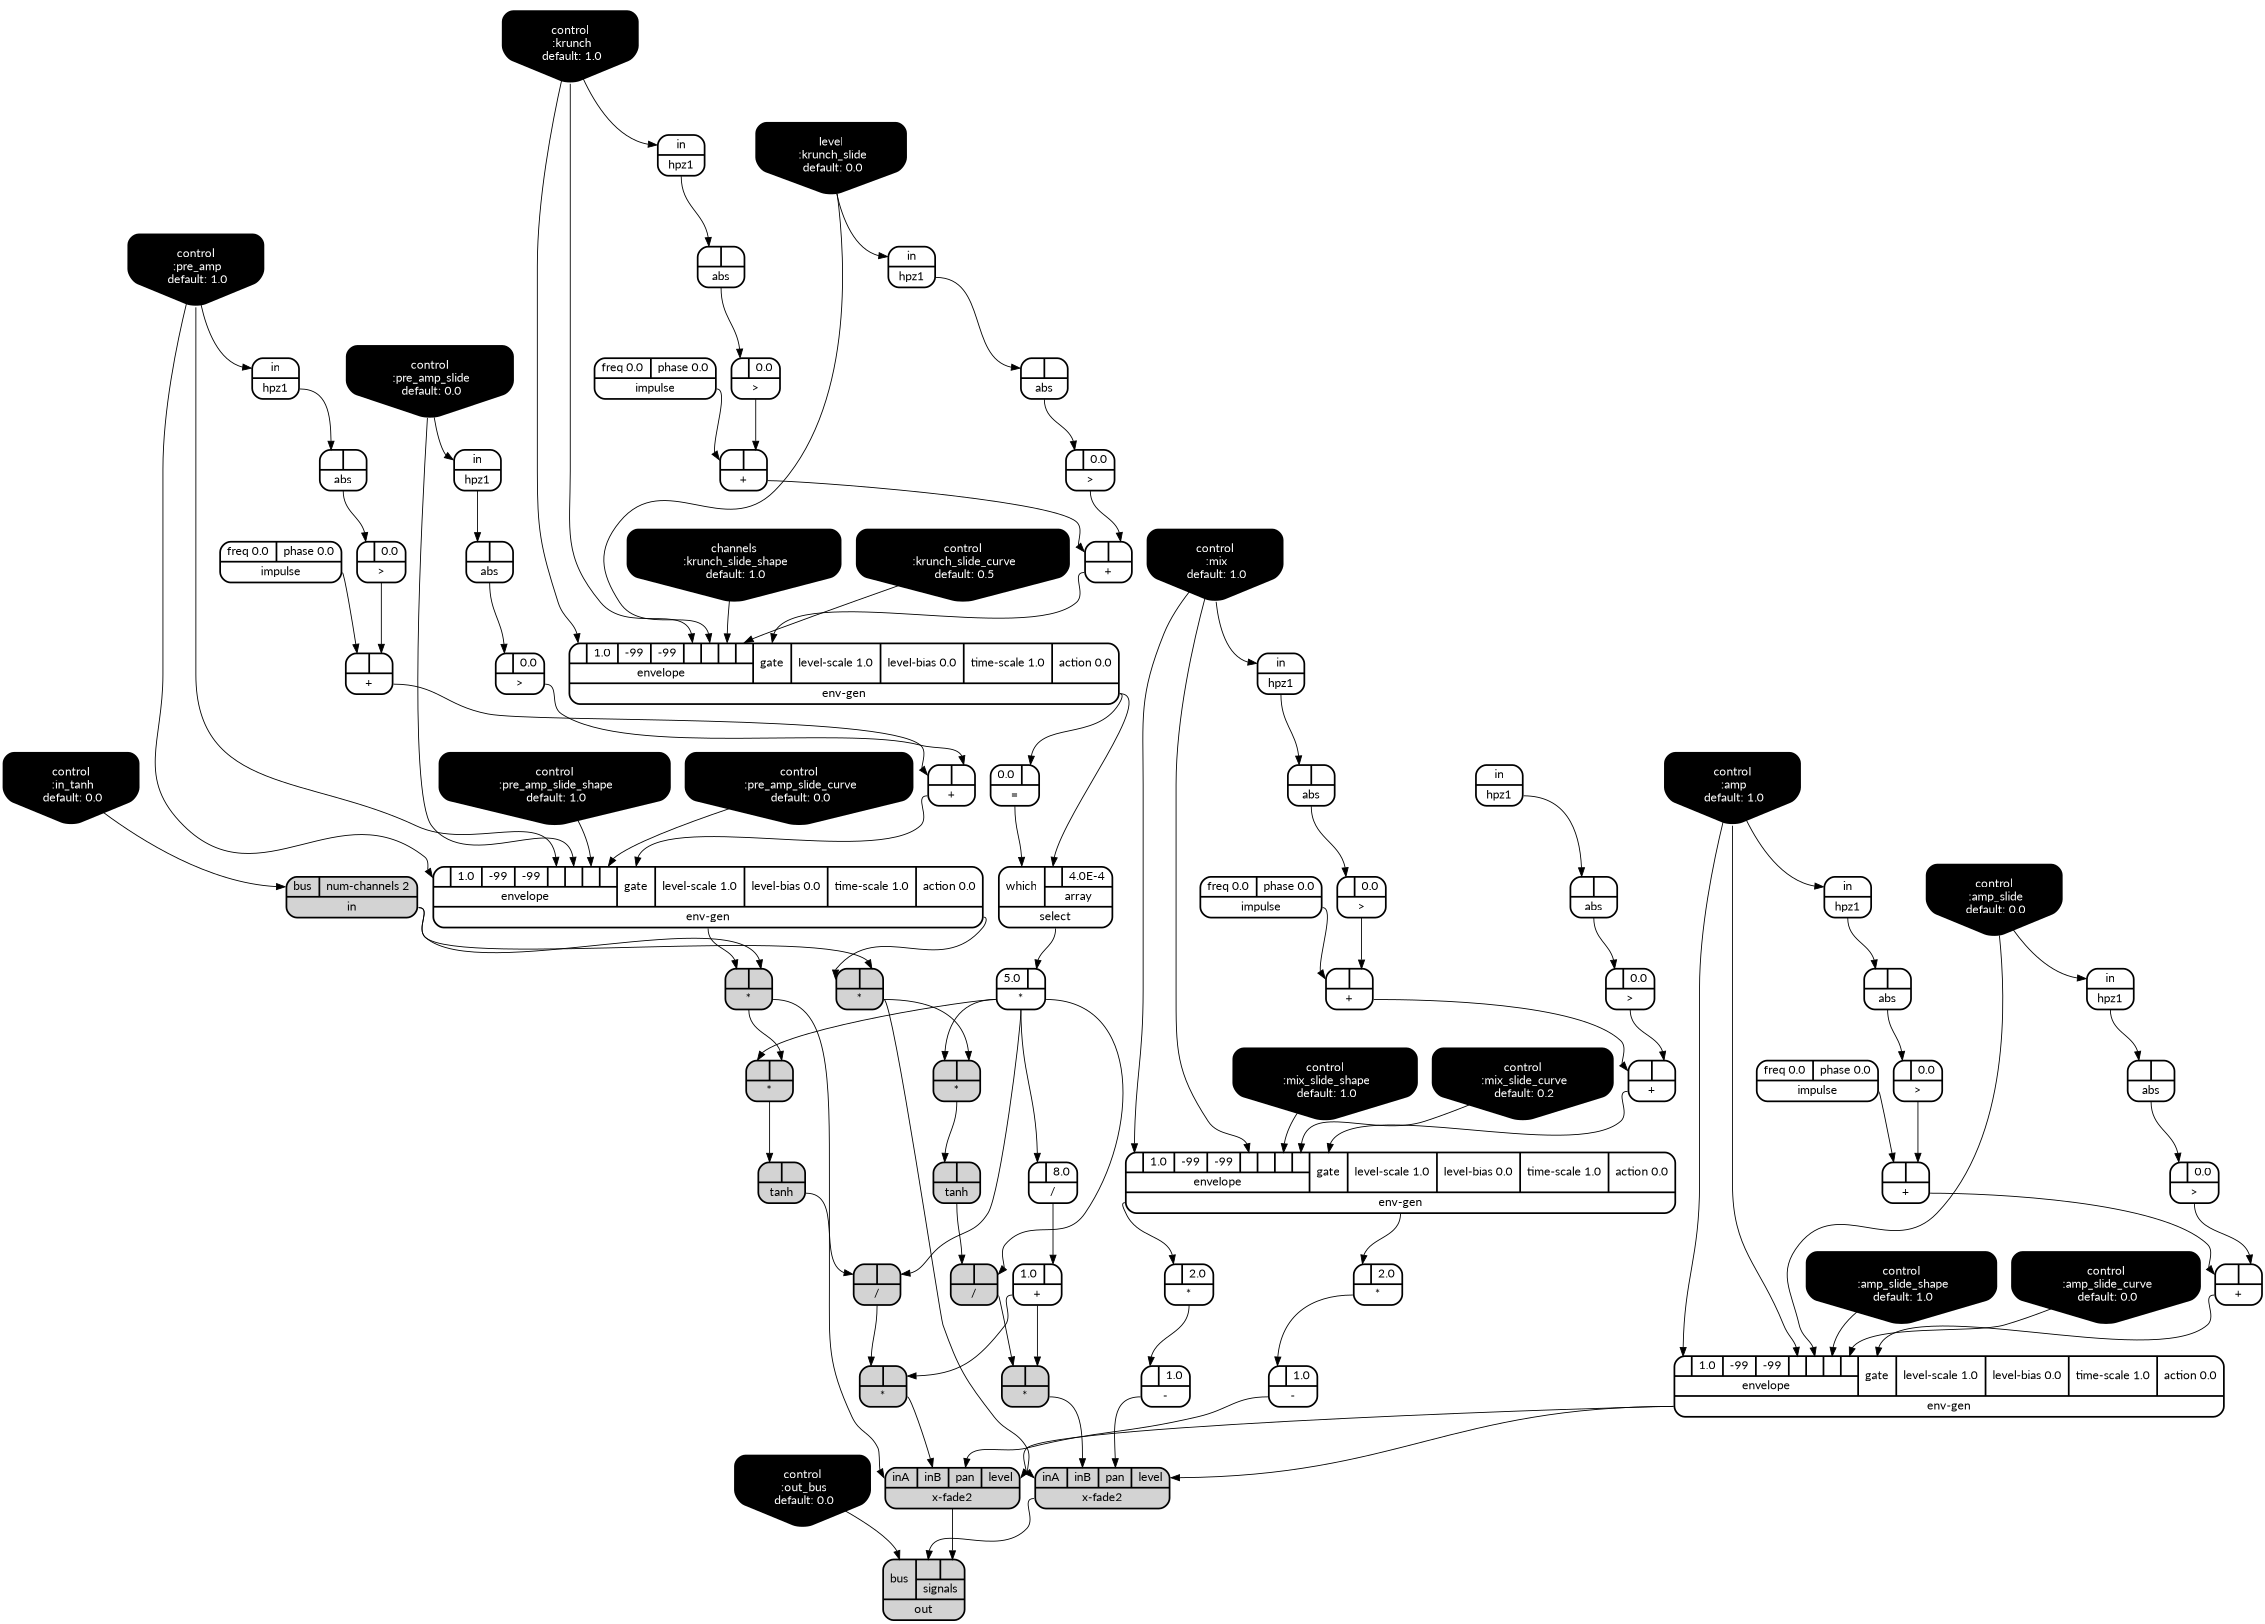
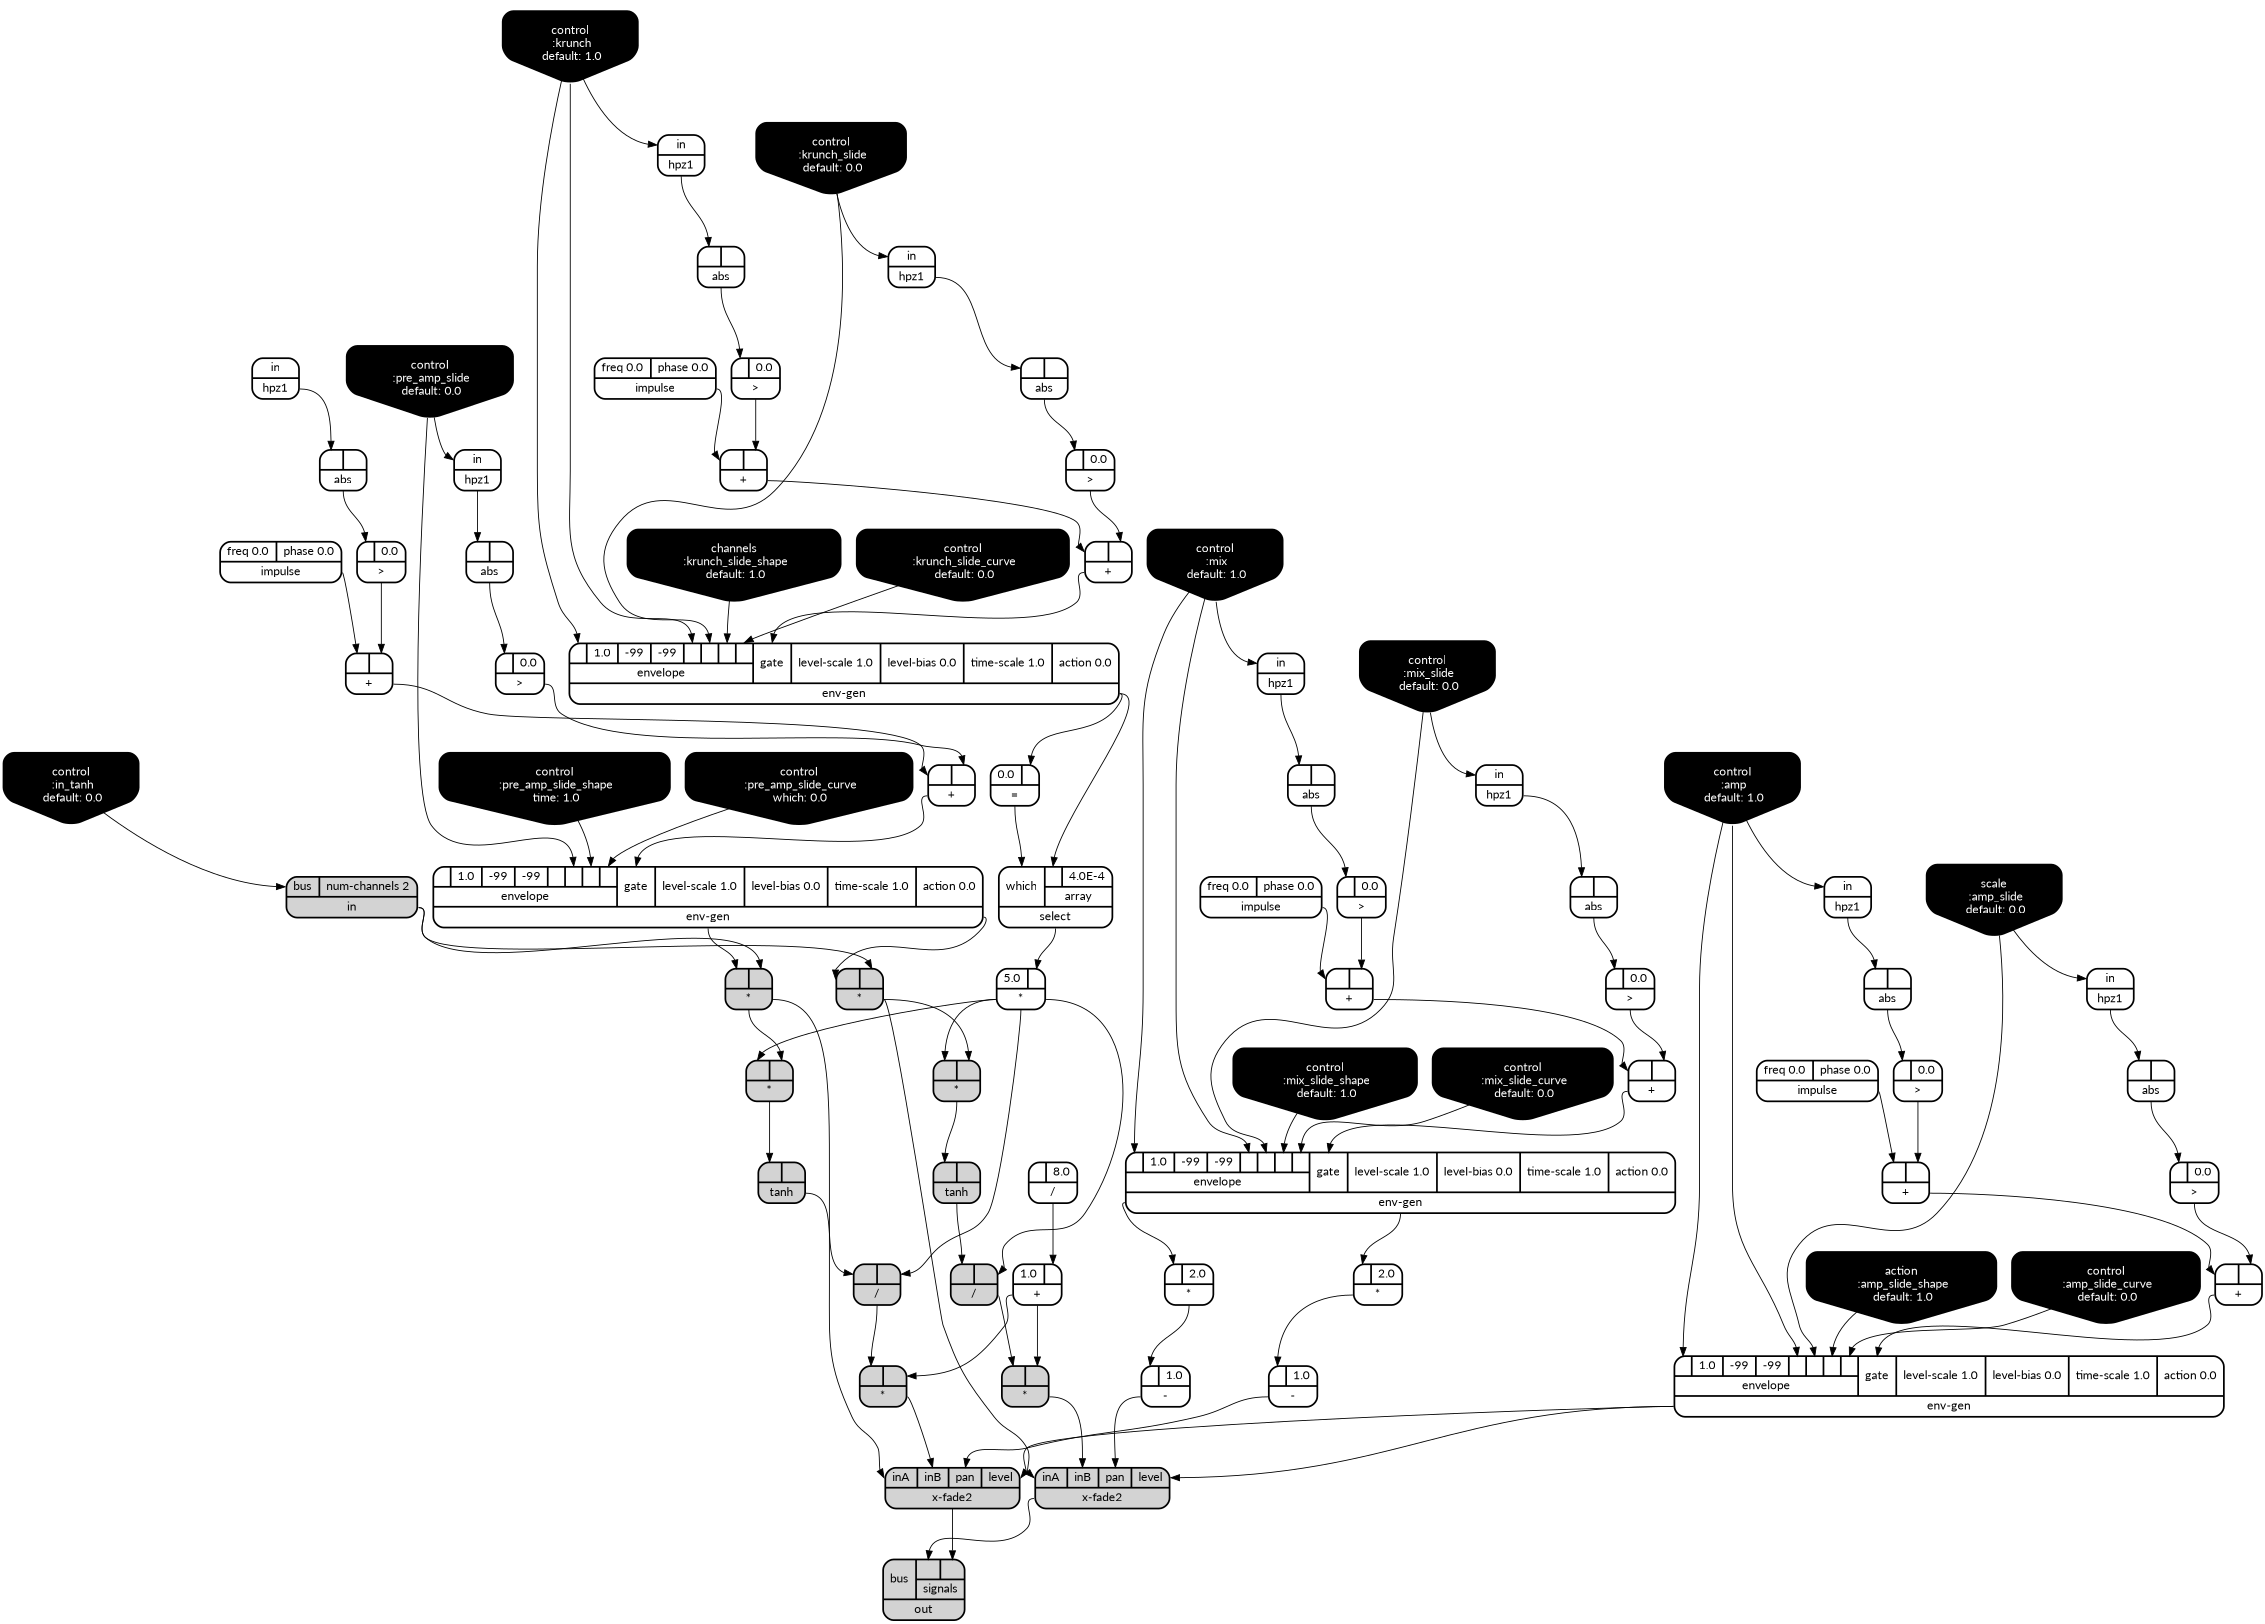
node "level :krunch_slide default: 0.0": label "level :krunch_slide default: 0.0" -> "control :krunch_slide default: 0.0"
node "control :pre_amp default: 1.0": removed
node "control :krunch_slide_curve default: 0.5": label "control :krunch_slide_curve default: 0.5" -> "control :krunch_slide_curve default: 0.0"
node "control :mix_slide default: 0.0": added
node "control :pre_amp_slide_shape default: 1.0": label "control :pre_amp_slide_shape default: 1.0" -> "control :pre_amp_slide_shape time: 1.0"
node "control :pre_amp_slide_curve default: 0.0": label "control :pre_amp_slide_curve default: 0.0" -> "control :pre_amp_slide_curve which: 0.0"
node "control :amp_slide default: 0.0": label "control :amp_slide default: 0.0" -> "scale :amp_slide default: 0.0"
edge "5.0" -> "8.0": removed
node "control :mix_slide_curve default: 0.2": label "control :mix_slide_curve default: 0.2" -> "control :mix_slide_curve default: 0.0"
node "control :amp_slide_shape default: 1.0": label "control :amp_slide_shape default: 1.0" -> "action :amp_slide_shape default: 1.0"
node "control :out_bus default: 0.0": removed
